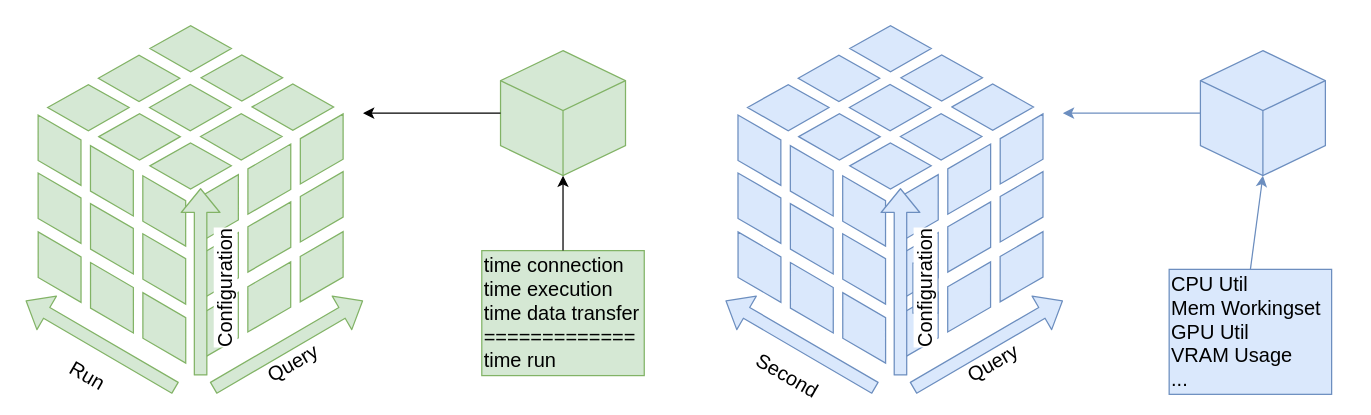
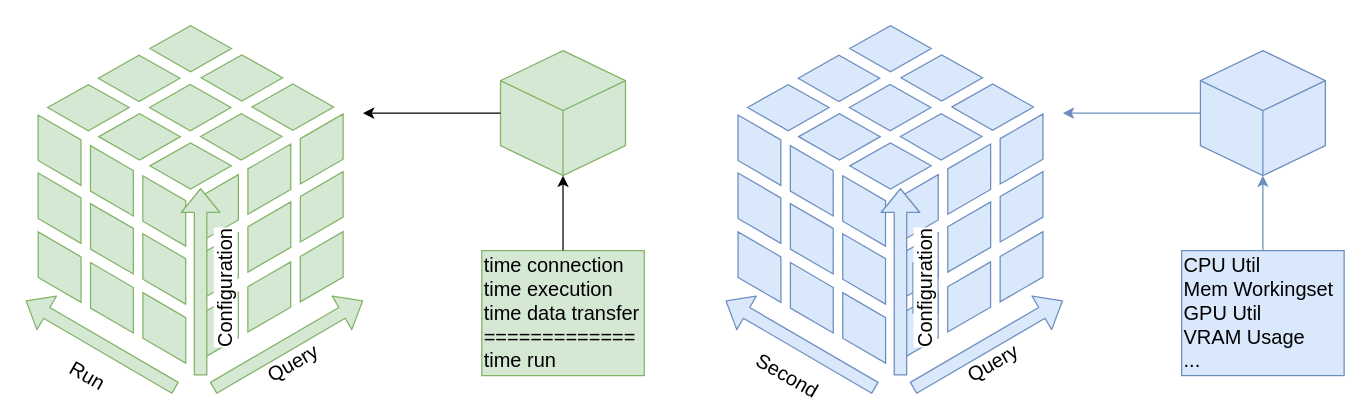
node "CPU Util Mem Workingset GPU Util VRAM Usage ...": moved (1251, 332) -> (1263, 313)
